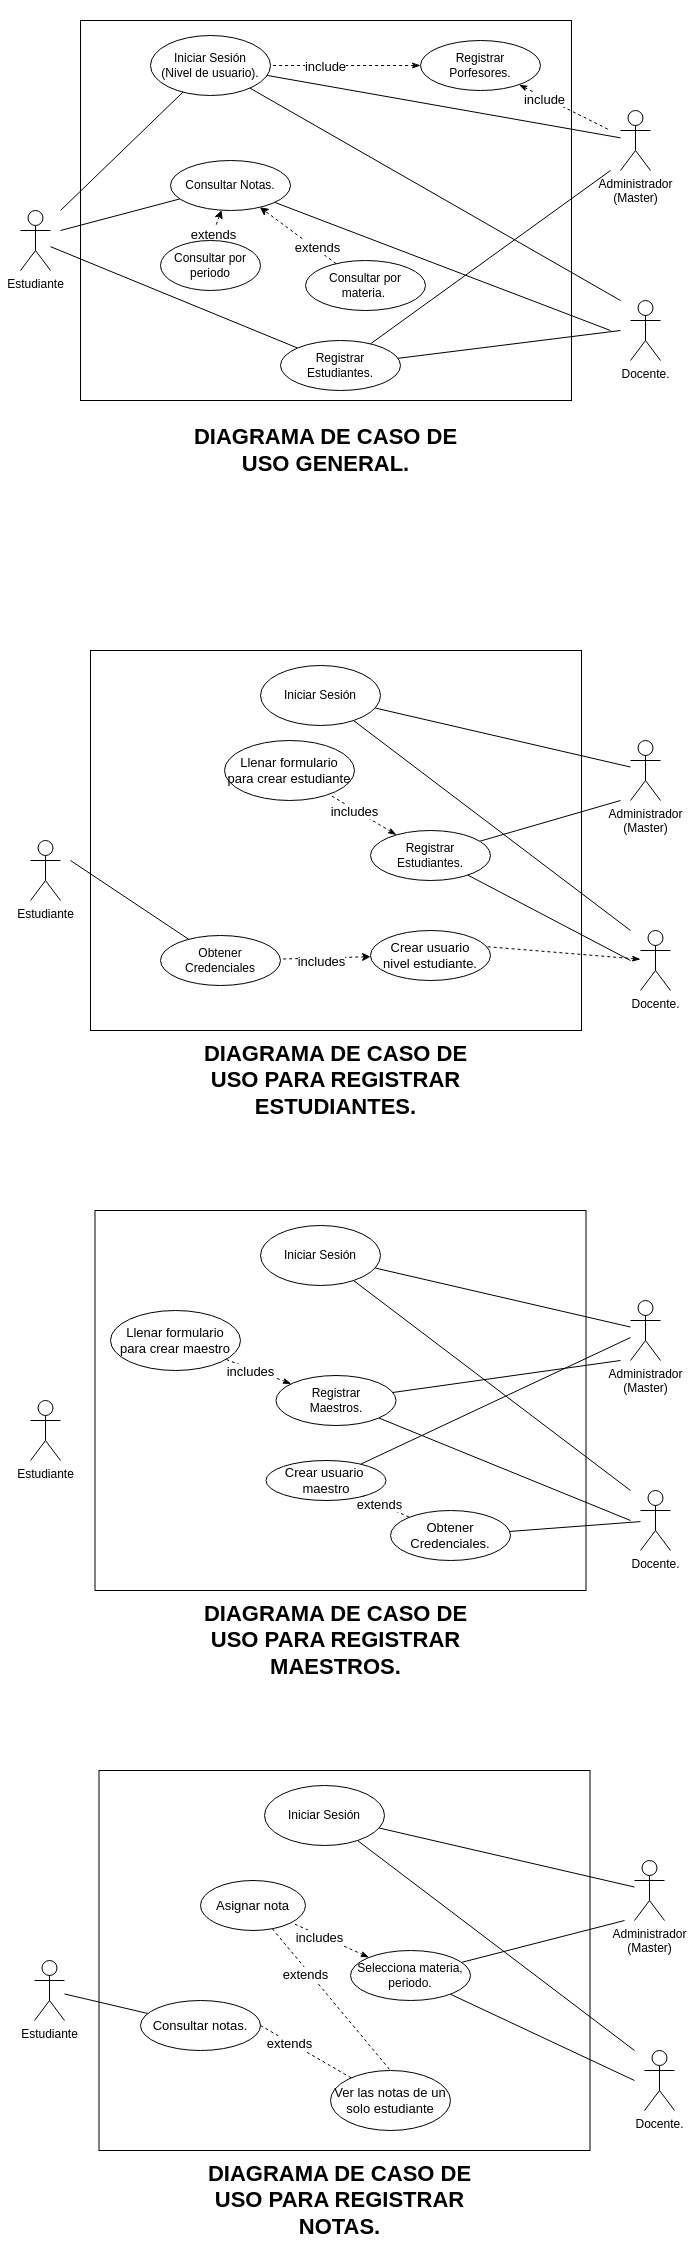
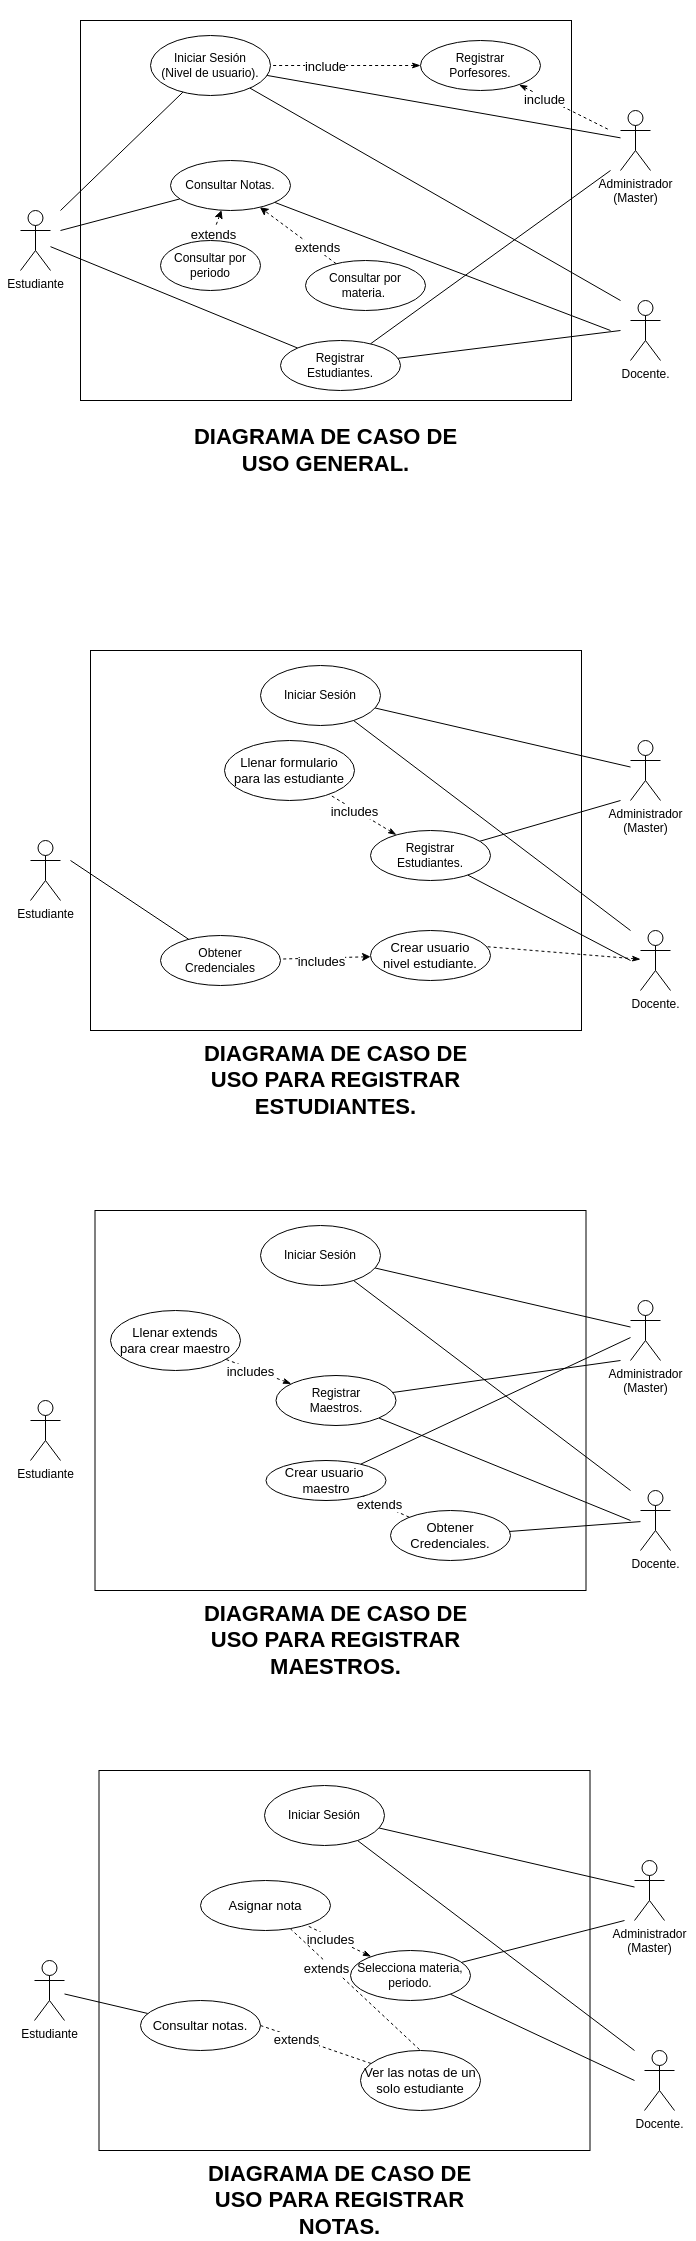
node "Llenar formulario para crear estudiante": label "Llenar formulario para crear estudiante" -> "Llenar formulario para las estudiante"
node "Llenar formulario para crear maestro": label "Llenar formulario para crear maestro" -> "Llenar extends para crear maestro"
node "Asignar nota": size 105x50 -> 130x50
node "Ver las notas de un solo estudiante": moved (391, 2101) -> (421, 2081)
